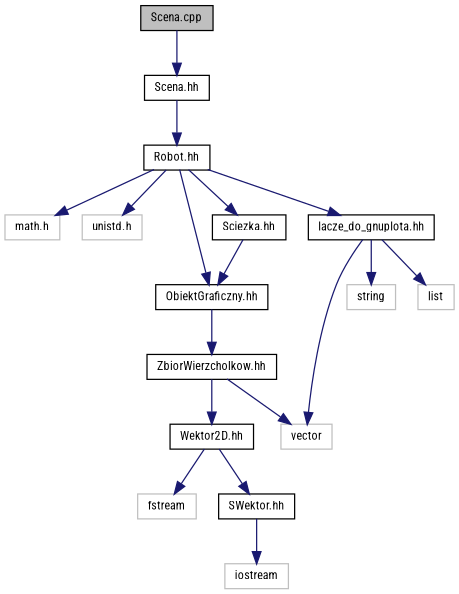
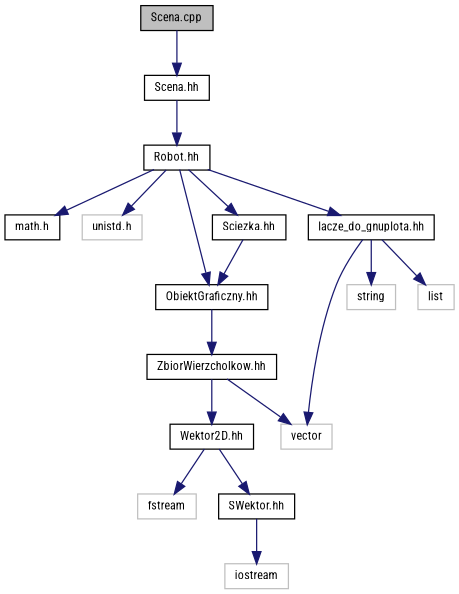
node "math.h": color grey75 -> black
